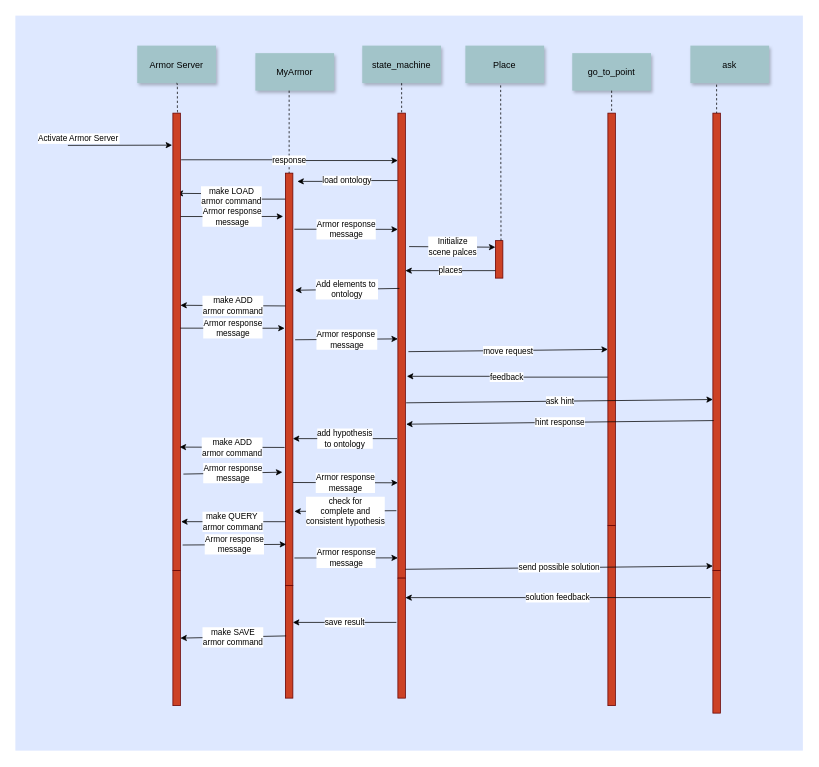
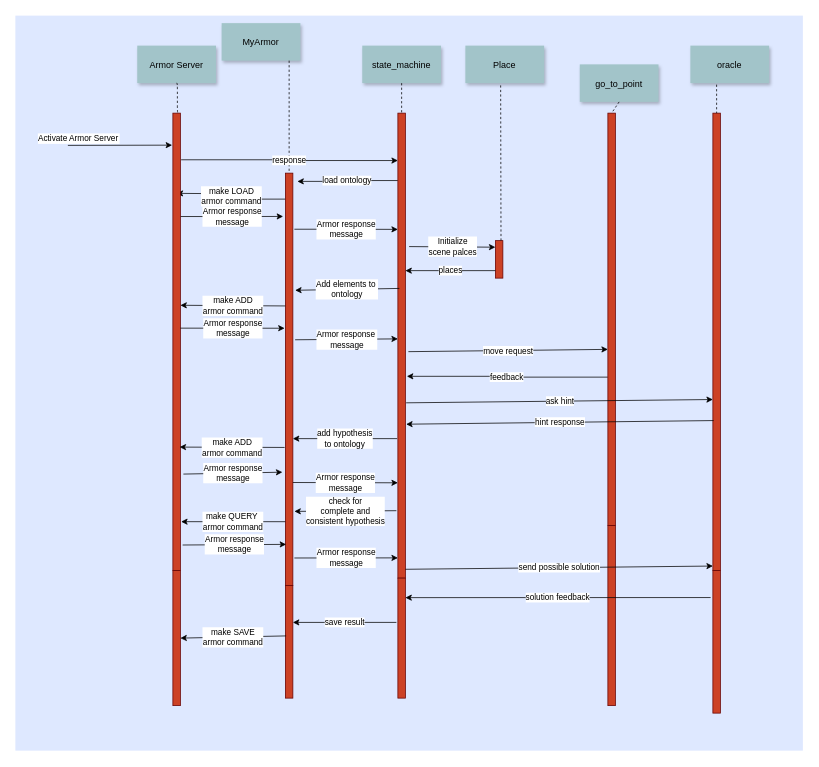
node "ask": label "ask" -> "oracle"
node "MyArmor": moved (295, 72) -> (261, 42)
node "go_to_point": moved (612, 72) -> (619, 83)
